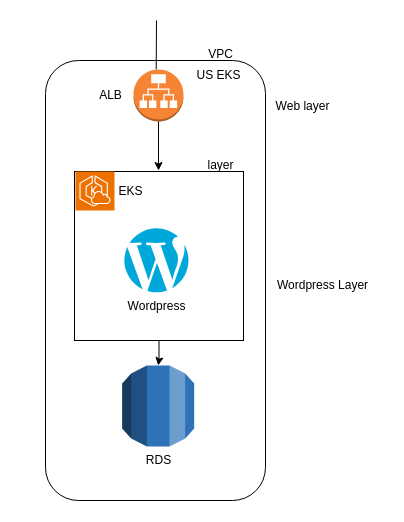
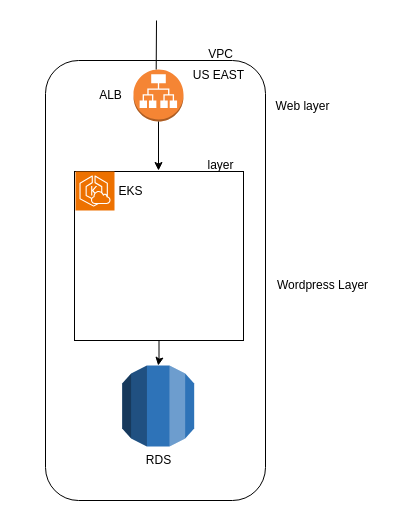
node "US EKS": label "US EKS" -> "US EAST"
node "Wordpress": removed
